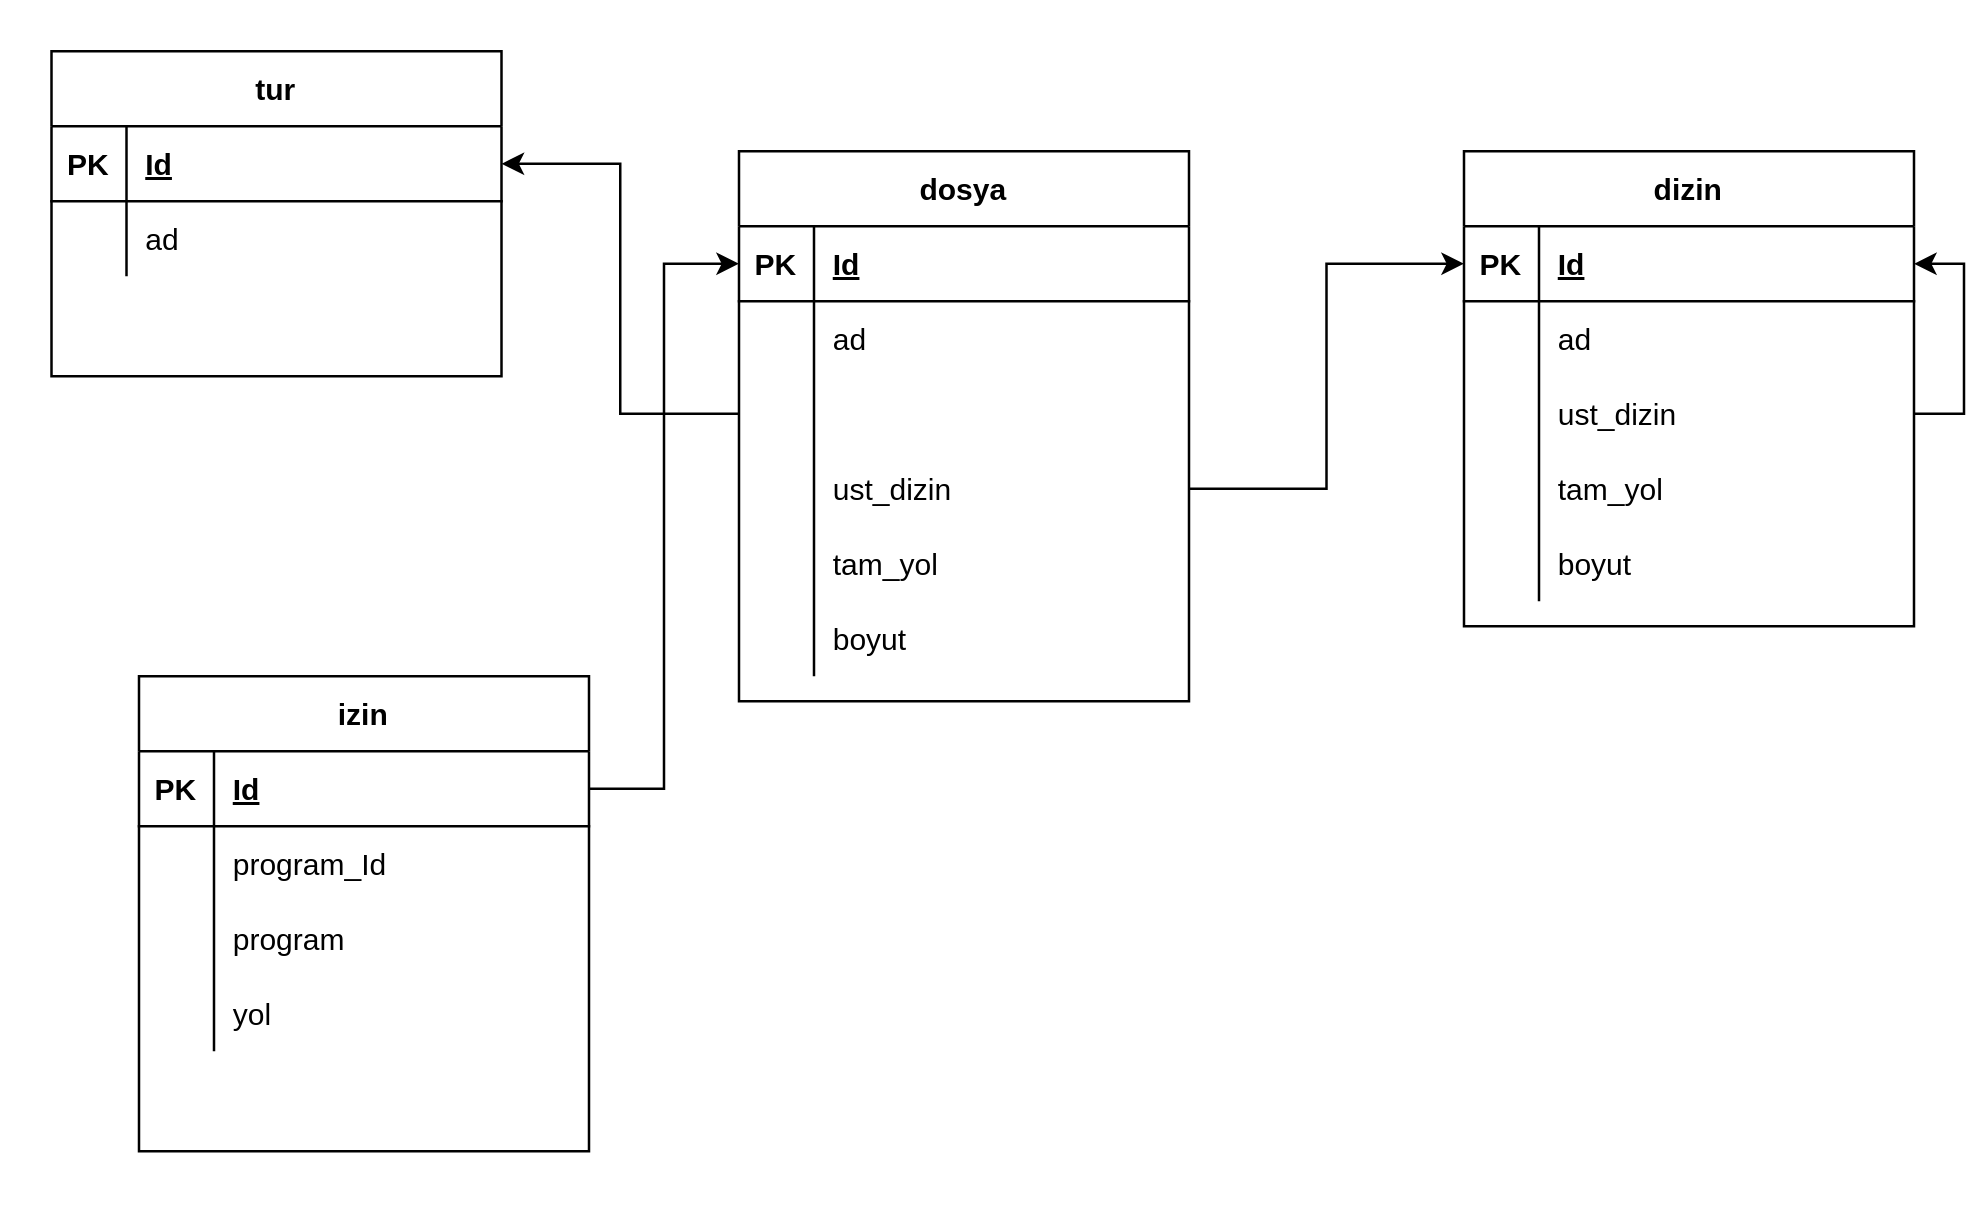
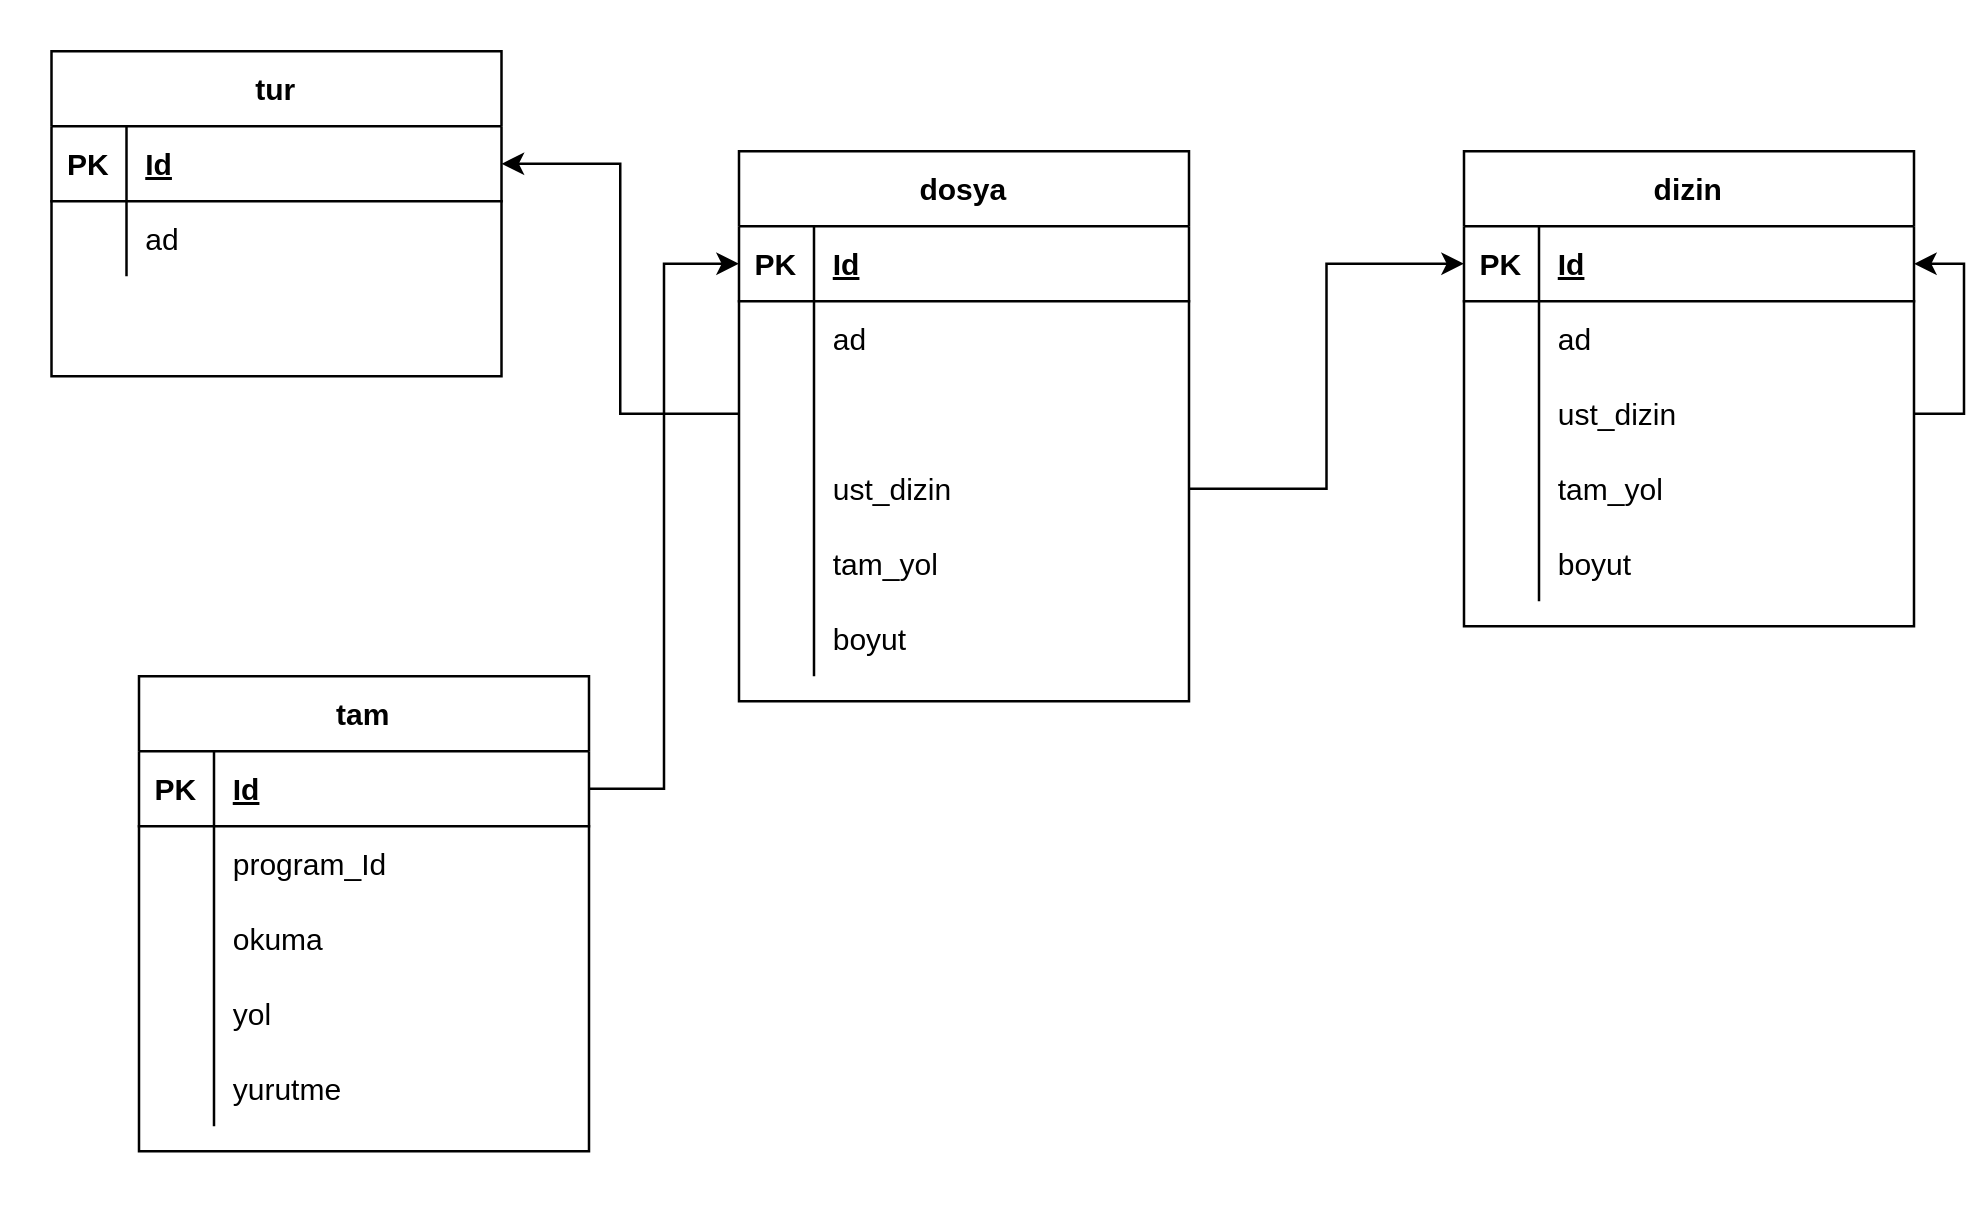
node "izin": label "izin" -> "tam"
node "program": label "program" -> "okuma"
node "yurutme": added
